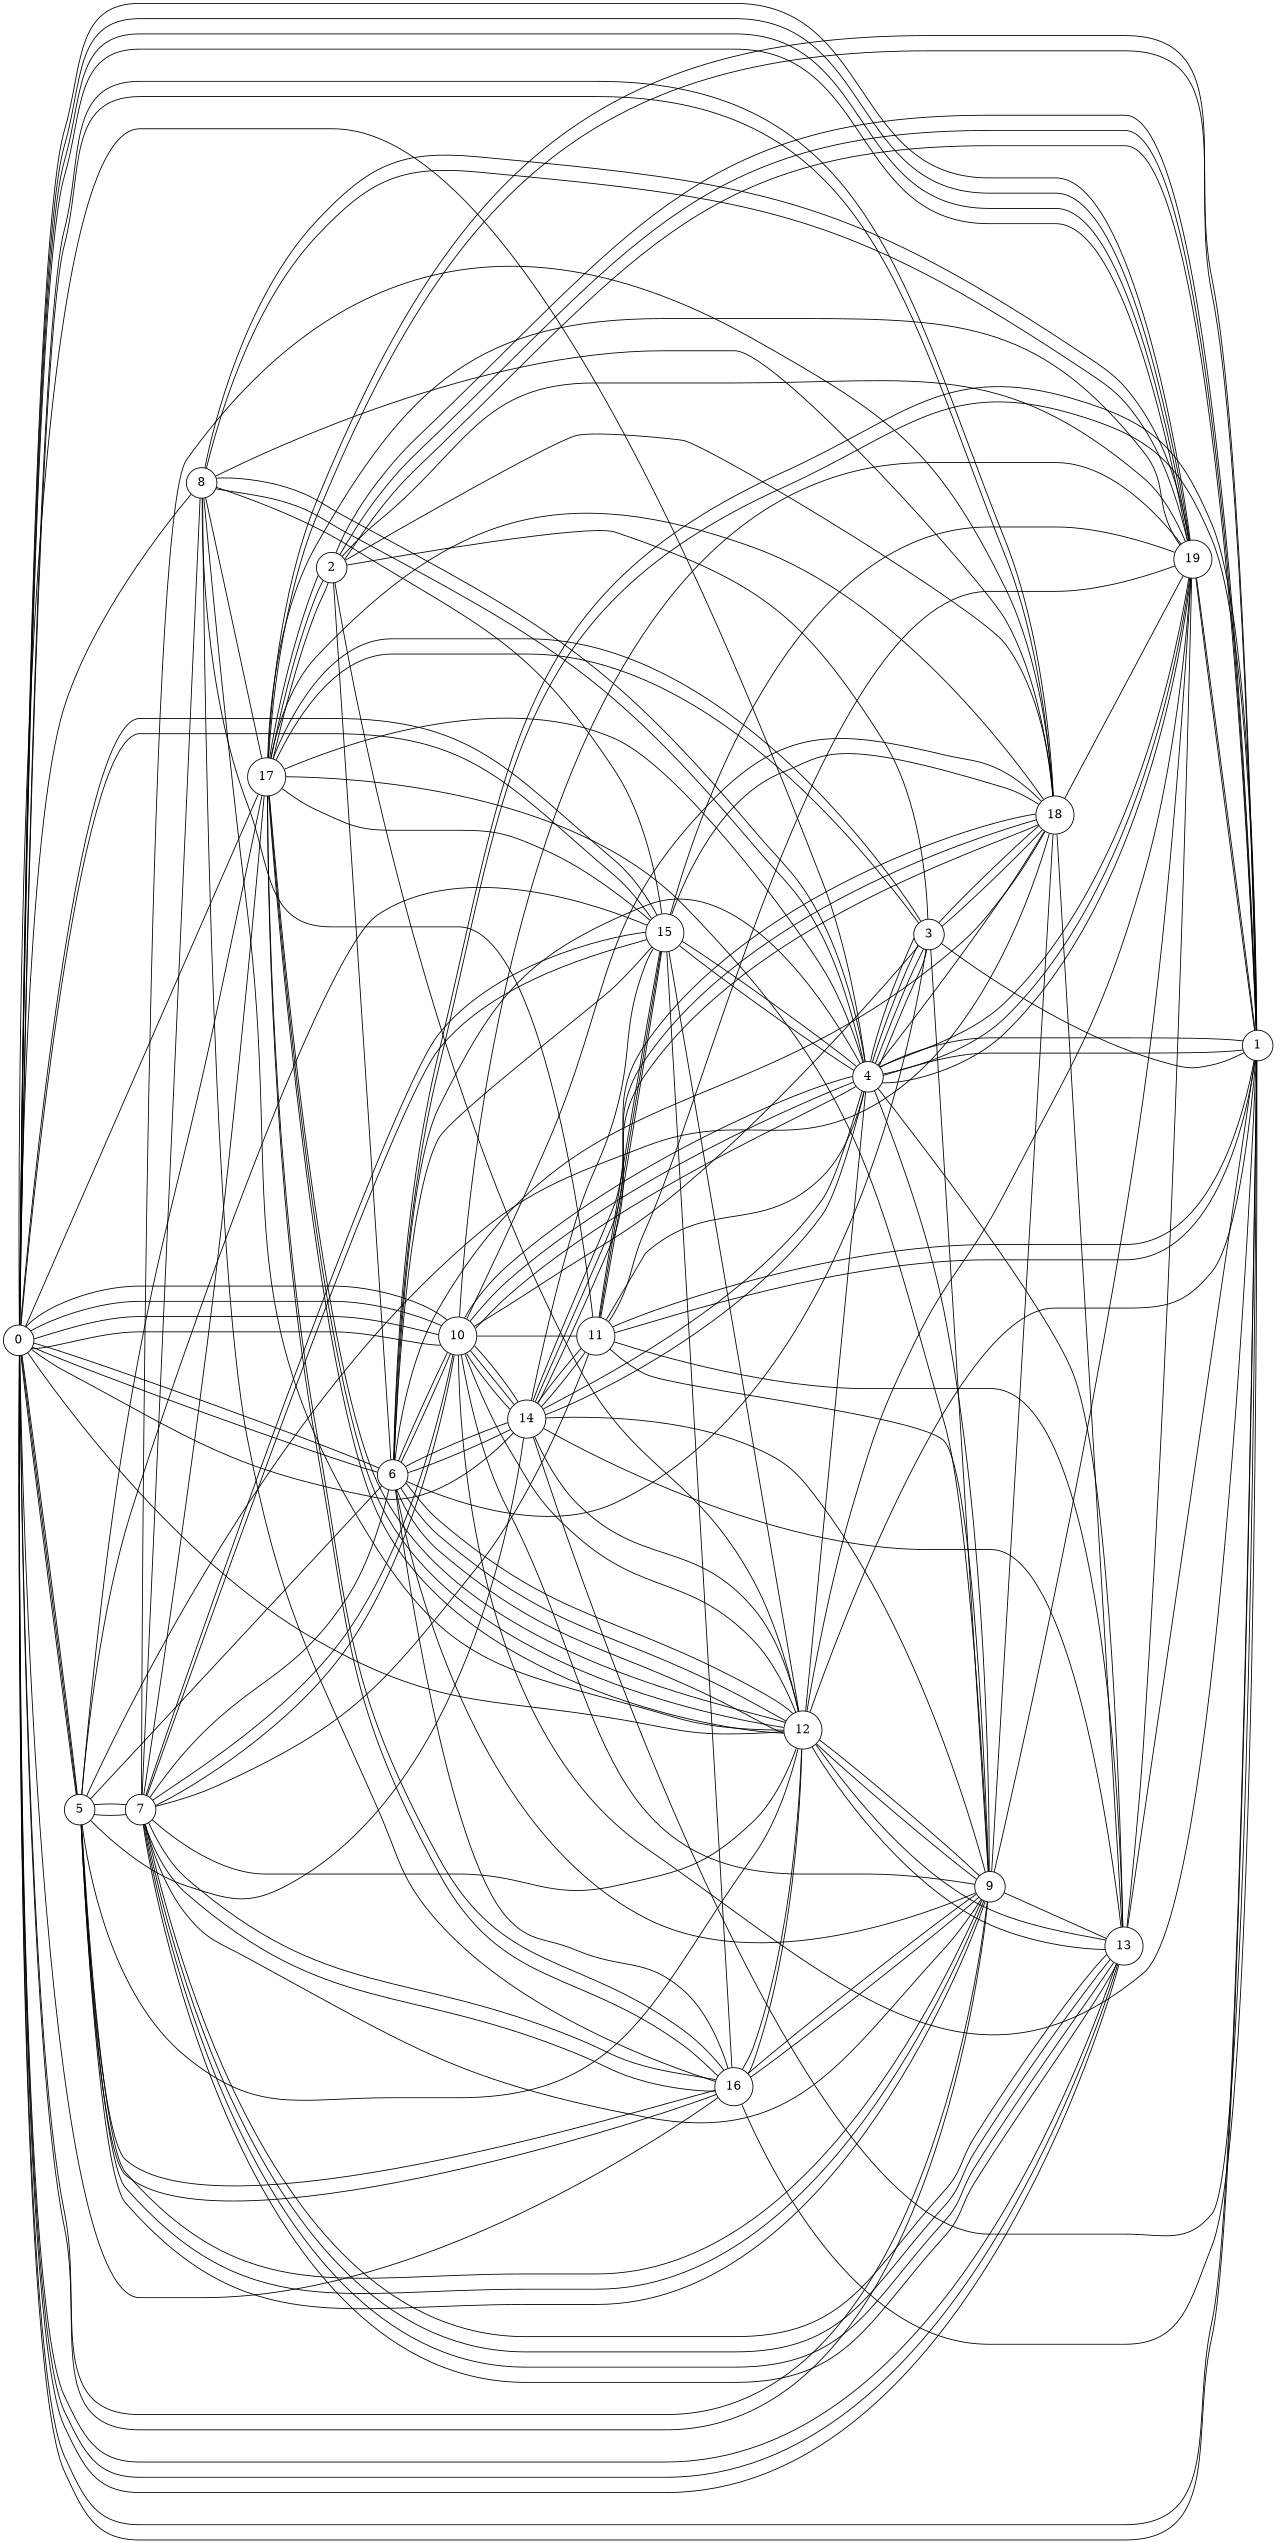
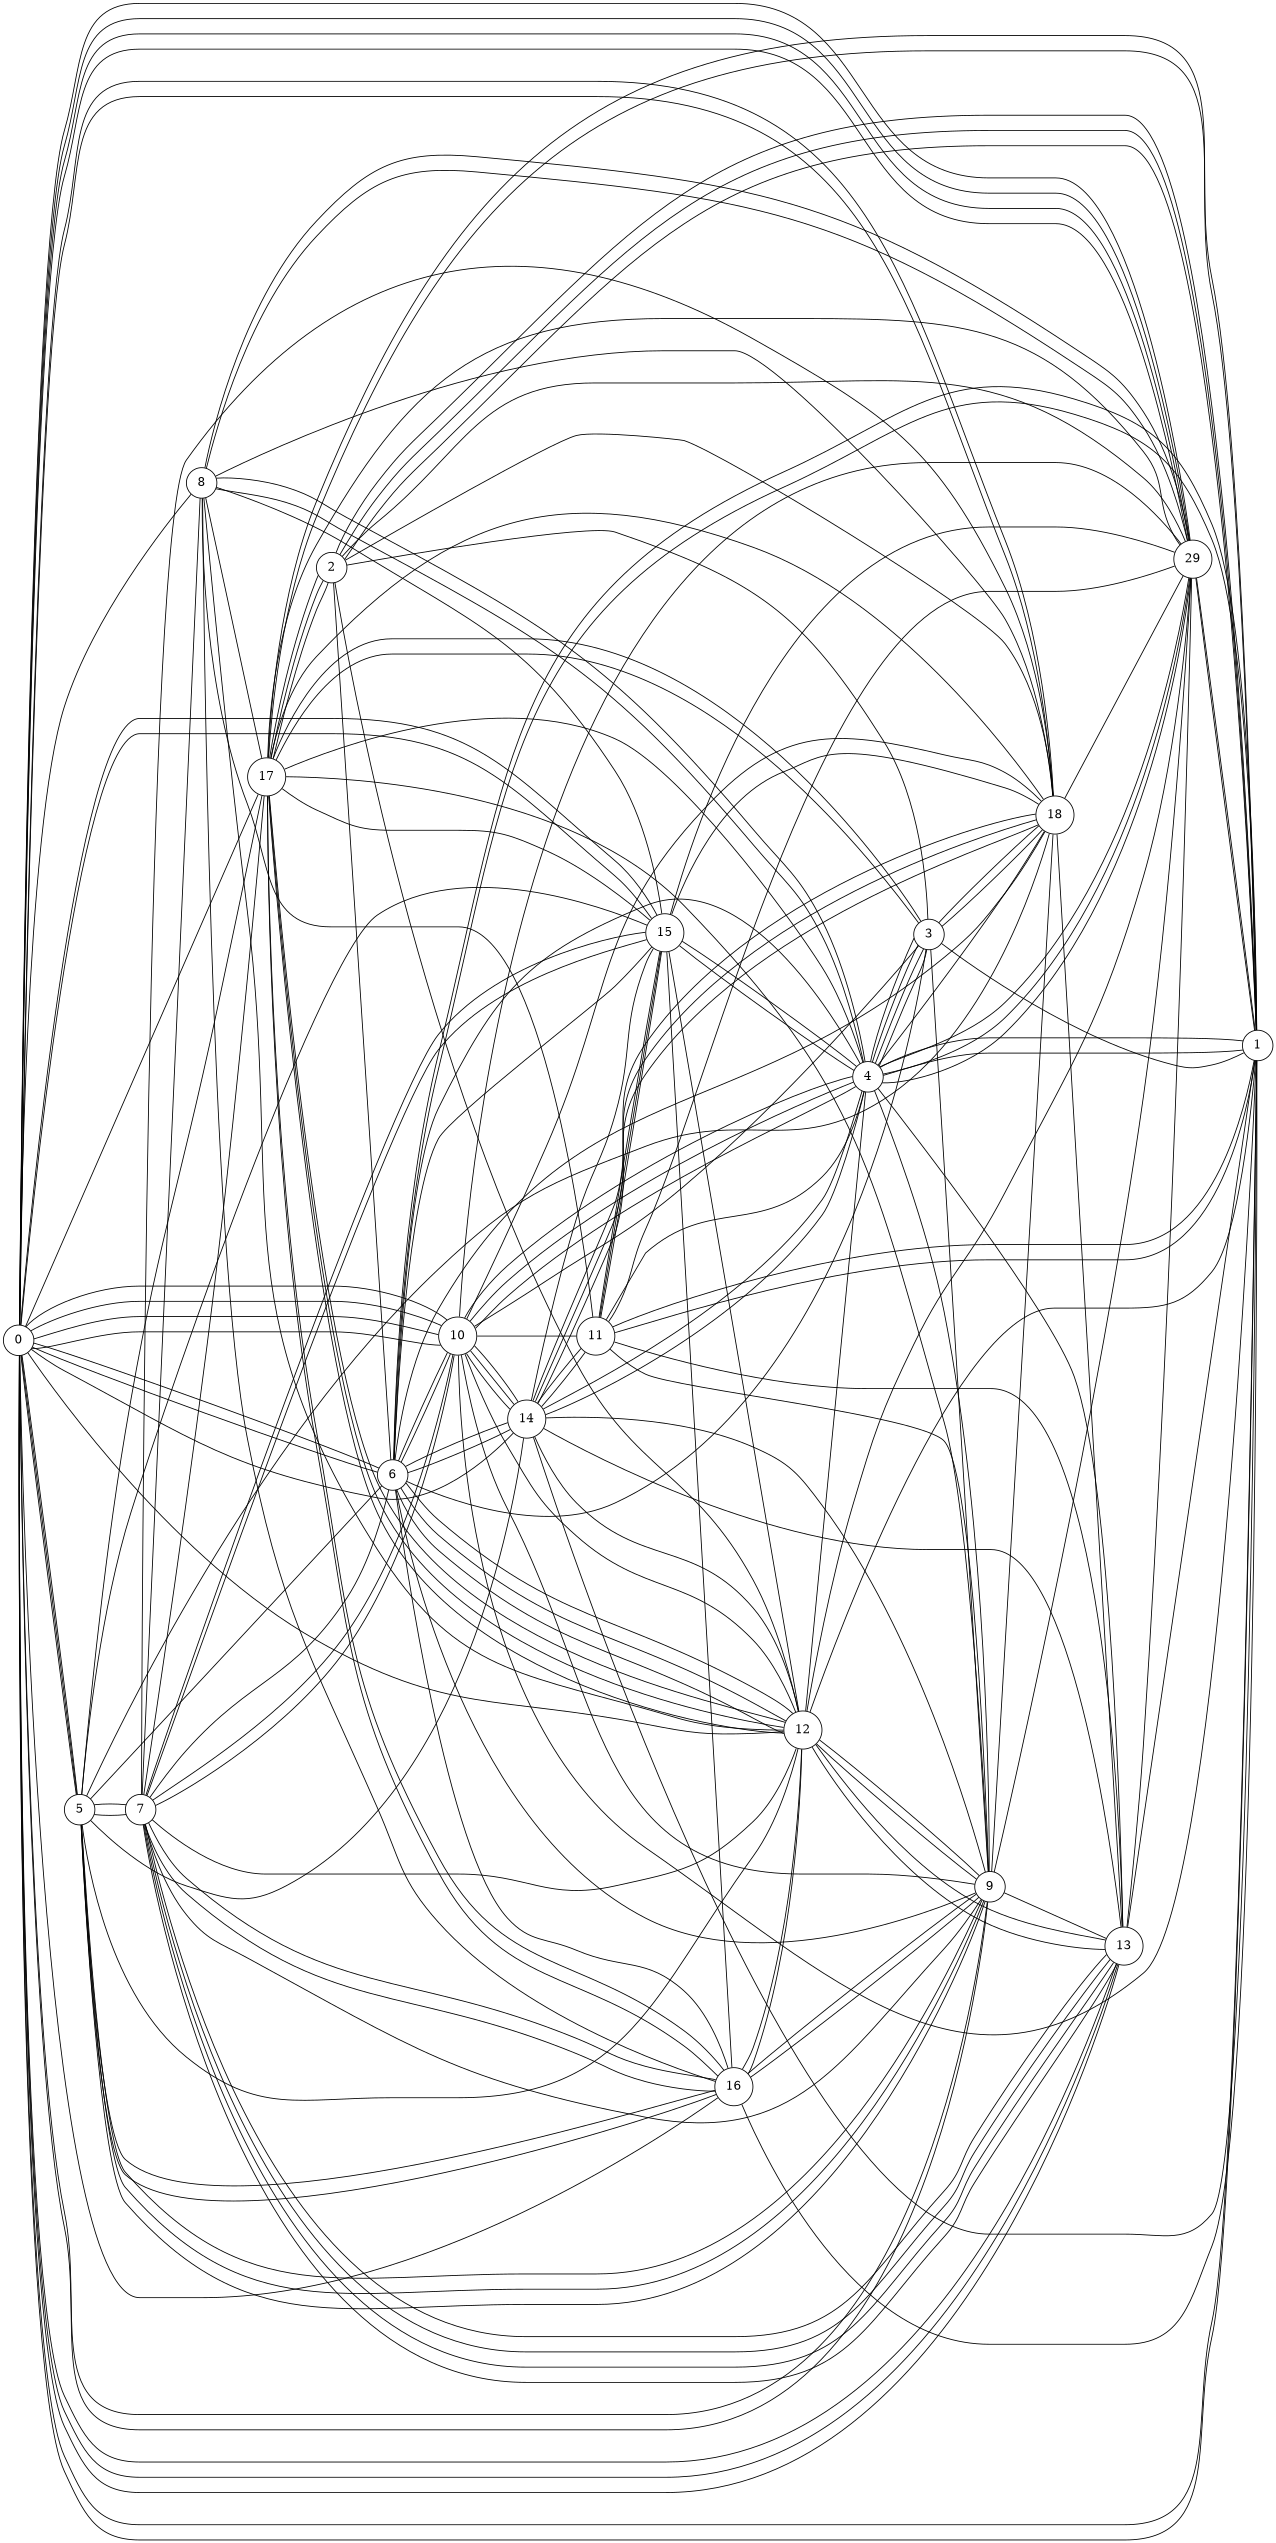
edge "4" -- "0": removed
node "19": label "19" -> "29"
edge "11" -- "7": removed
